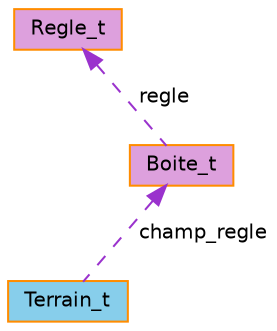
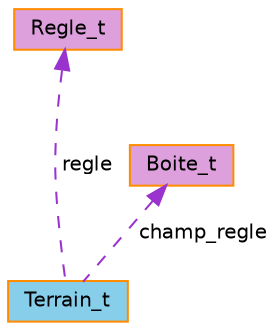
edge "Boite_t" -> "Regle_t": now "Terrain_t" -> "Regle_t"
